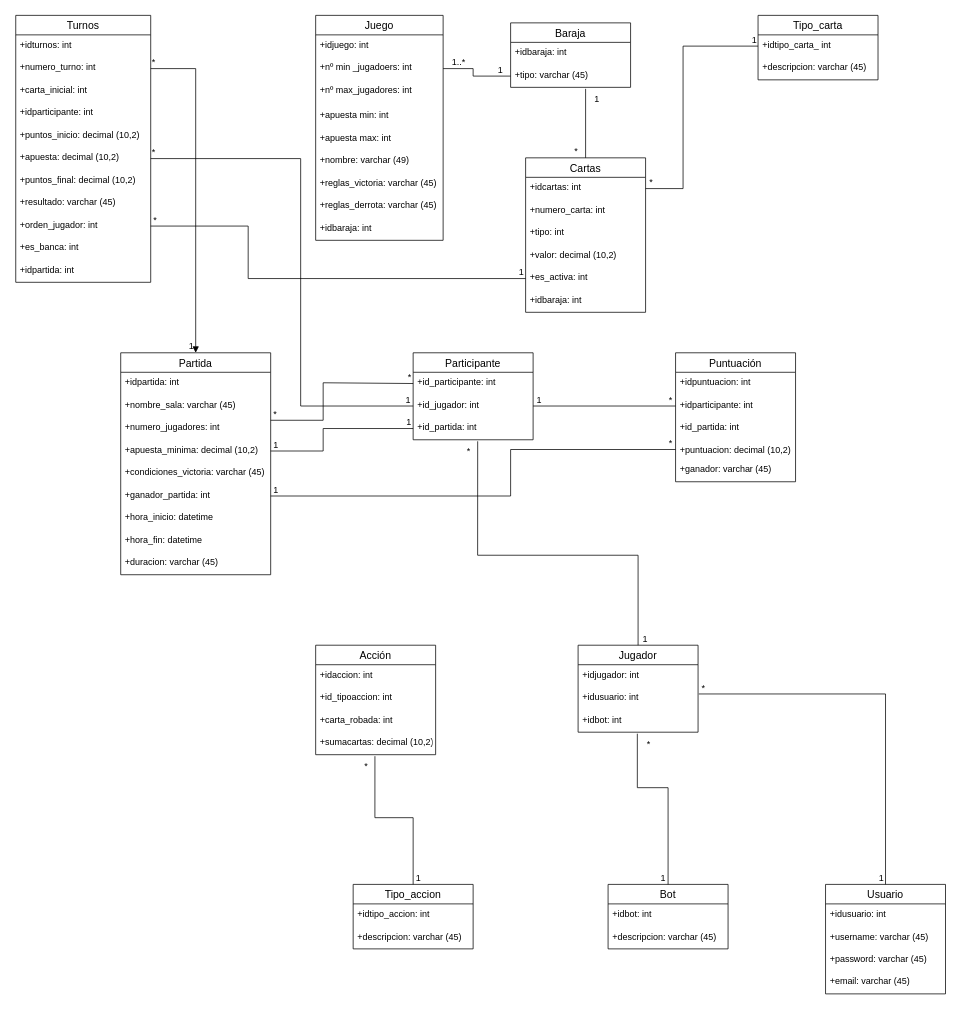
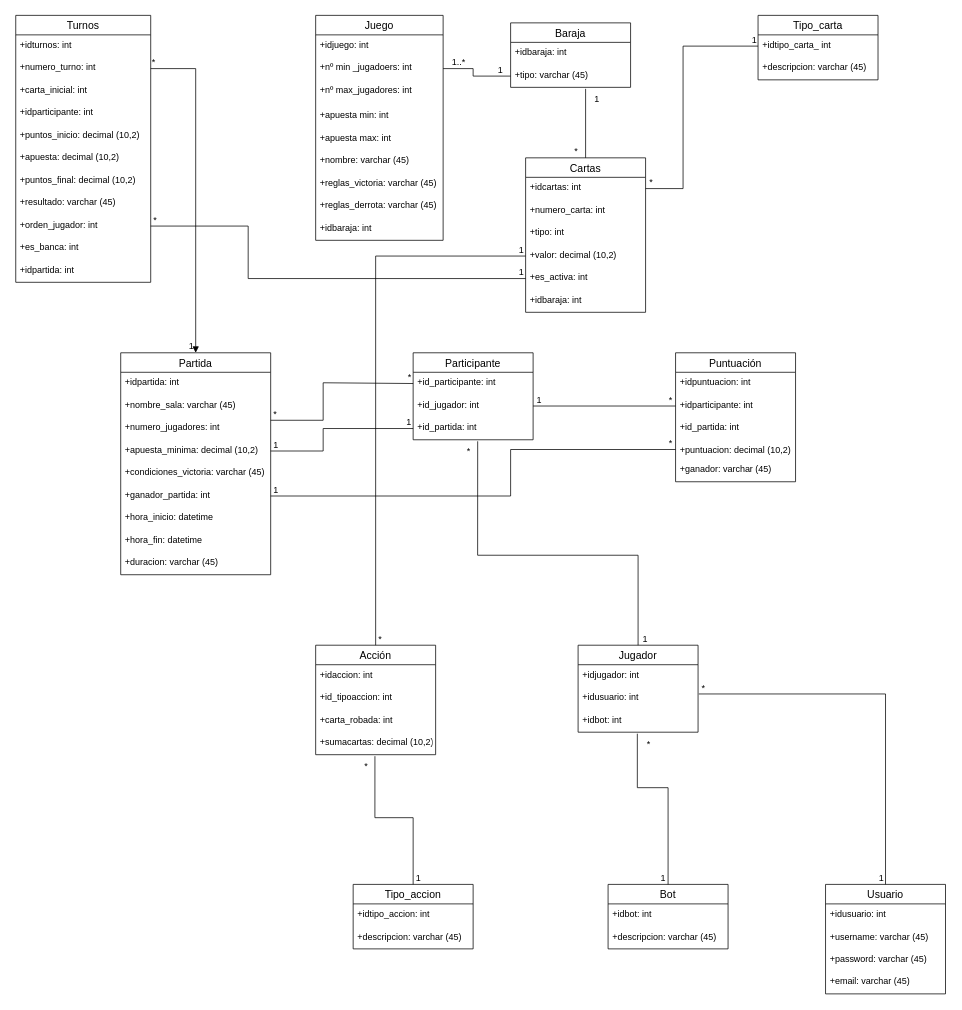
node "+nombre: varchar (49)": label "+nombre: varchar (49)" -> "+nombre: varchar (45)"
edge "+apuesta: decimal (10,2)" -- "+id_jugador: int": removed, labels "*", "1"
edge "+valor: decimal (10,2)" -- "Acción": added, labels "1", "*"
